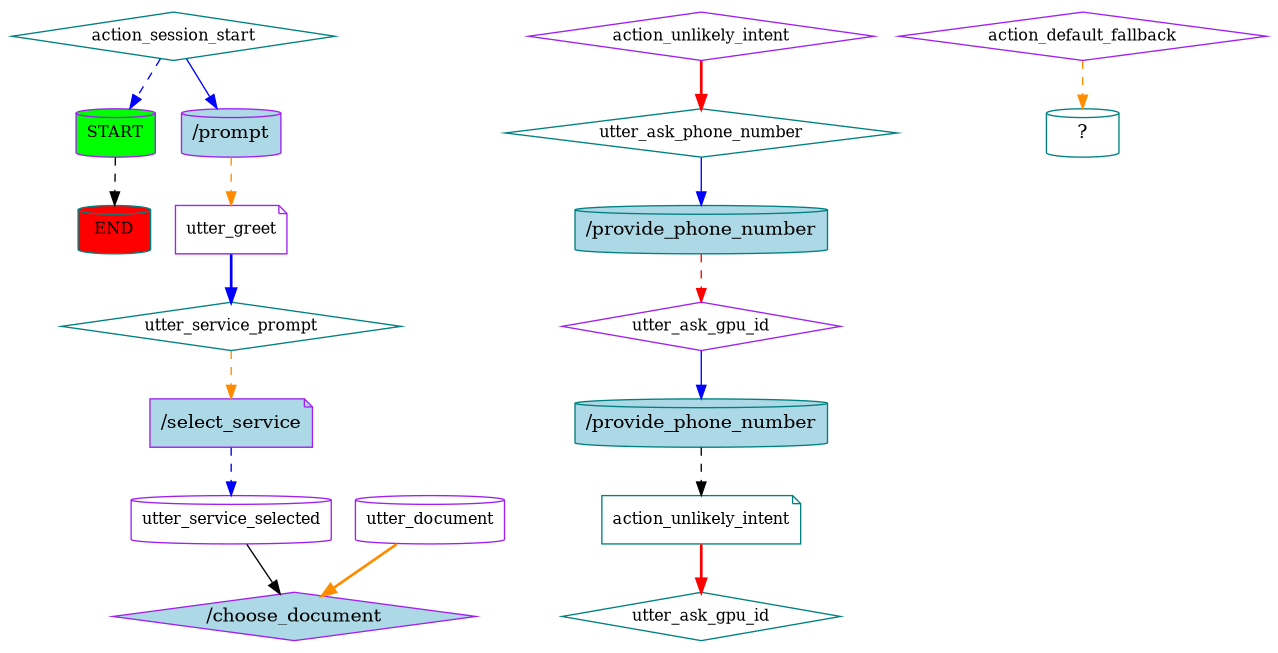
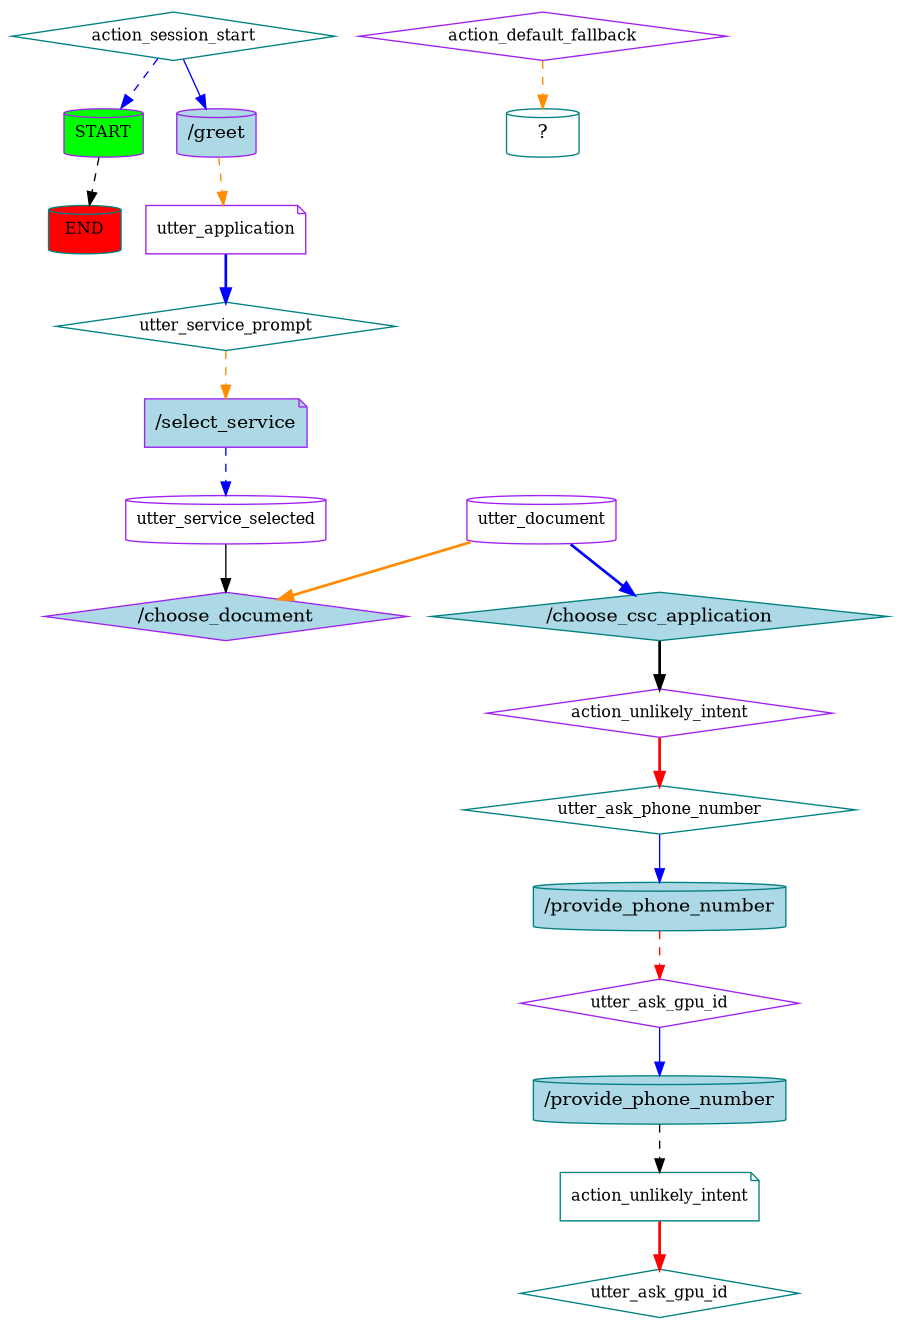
node "/prompt": label "/prompt" -> "/greet"
node "utter_greet": label "utter_greet" -> "utter_application"
node "/choose_csc_application": added
